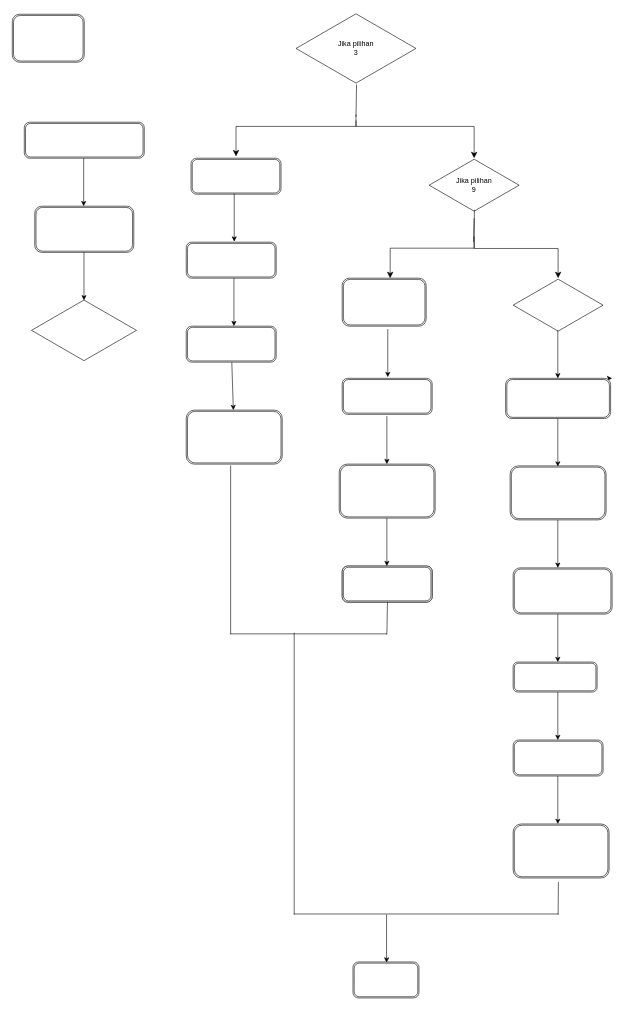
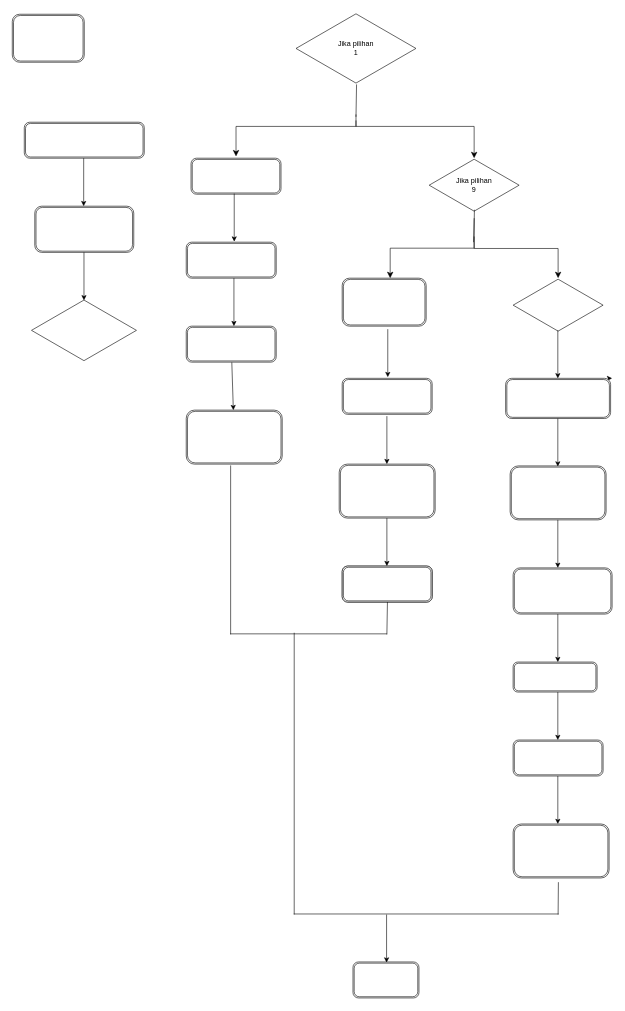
node "Jika pilihan 3": label "Jika pilihan 3" -> "Jika pilihan 1"
